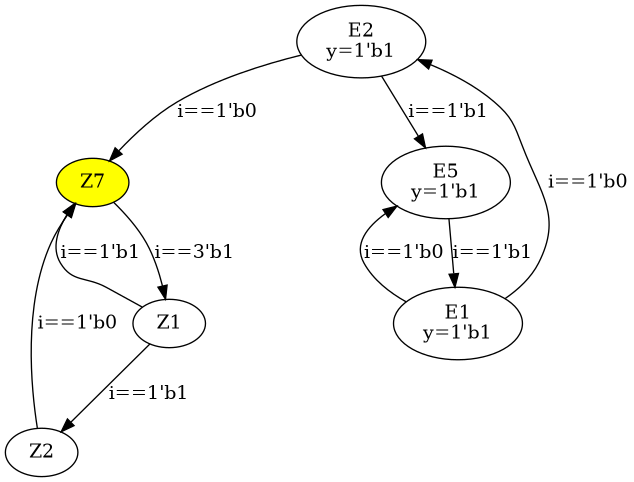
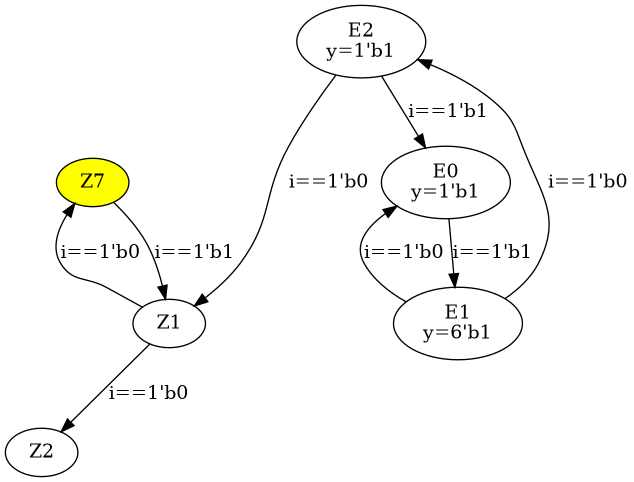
edge "E2 y=1'b1" -> "Z7": now "E2 y=1'b1" -> "Z1"
node "E5 y=1'b1": label "E5 y=1'b1" -> "E0 y=1'b1"
edge "Z1" -> "Z7": label "i==1'b1" -> "i==1'b0"
edge "Z7" -> "Z1": label "i==3'b1" -> "i==1'b1"
edge "Z2" -> "Z7": removed, label "i==1'b0"
node "E1 y=1'b1": label "E1 y=1'b1" -> "E1 y=6'b1"
edge "Z1" -> "Z2": label "i==1'b1" -> "i==1'b0"
